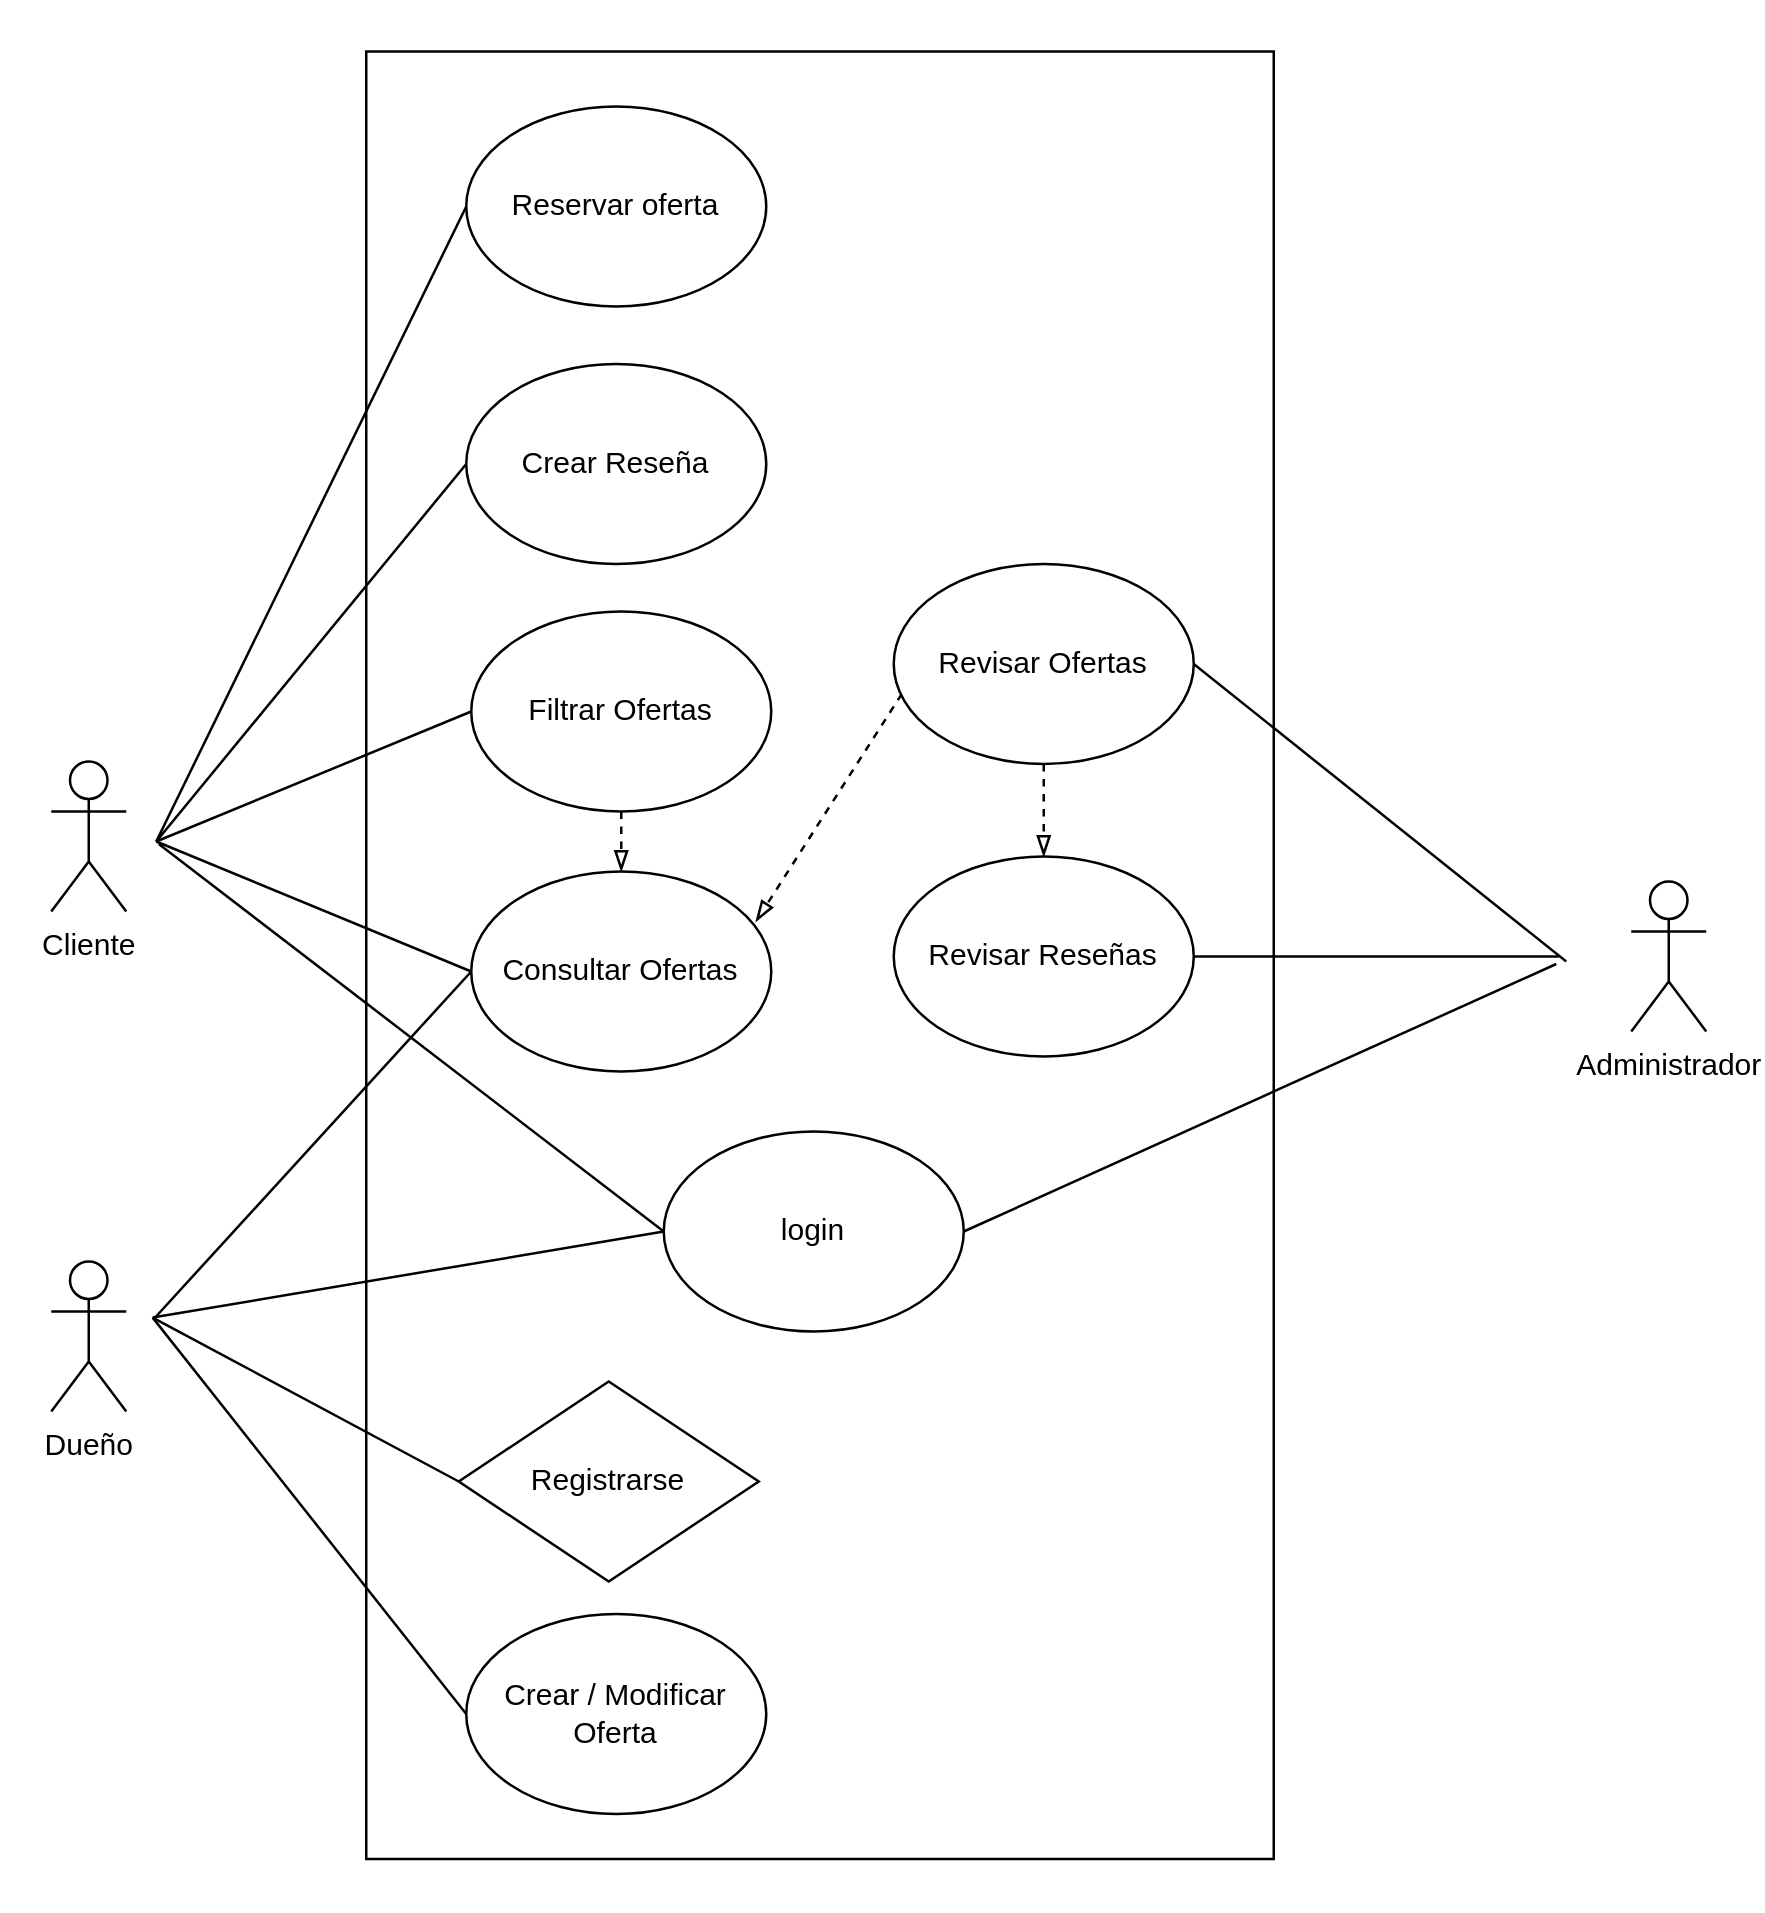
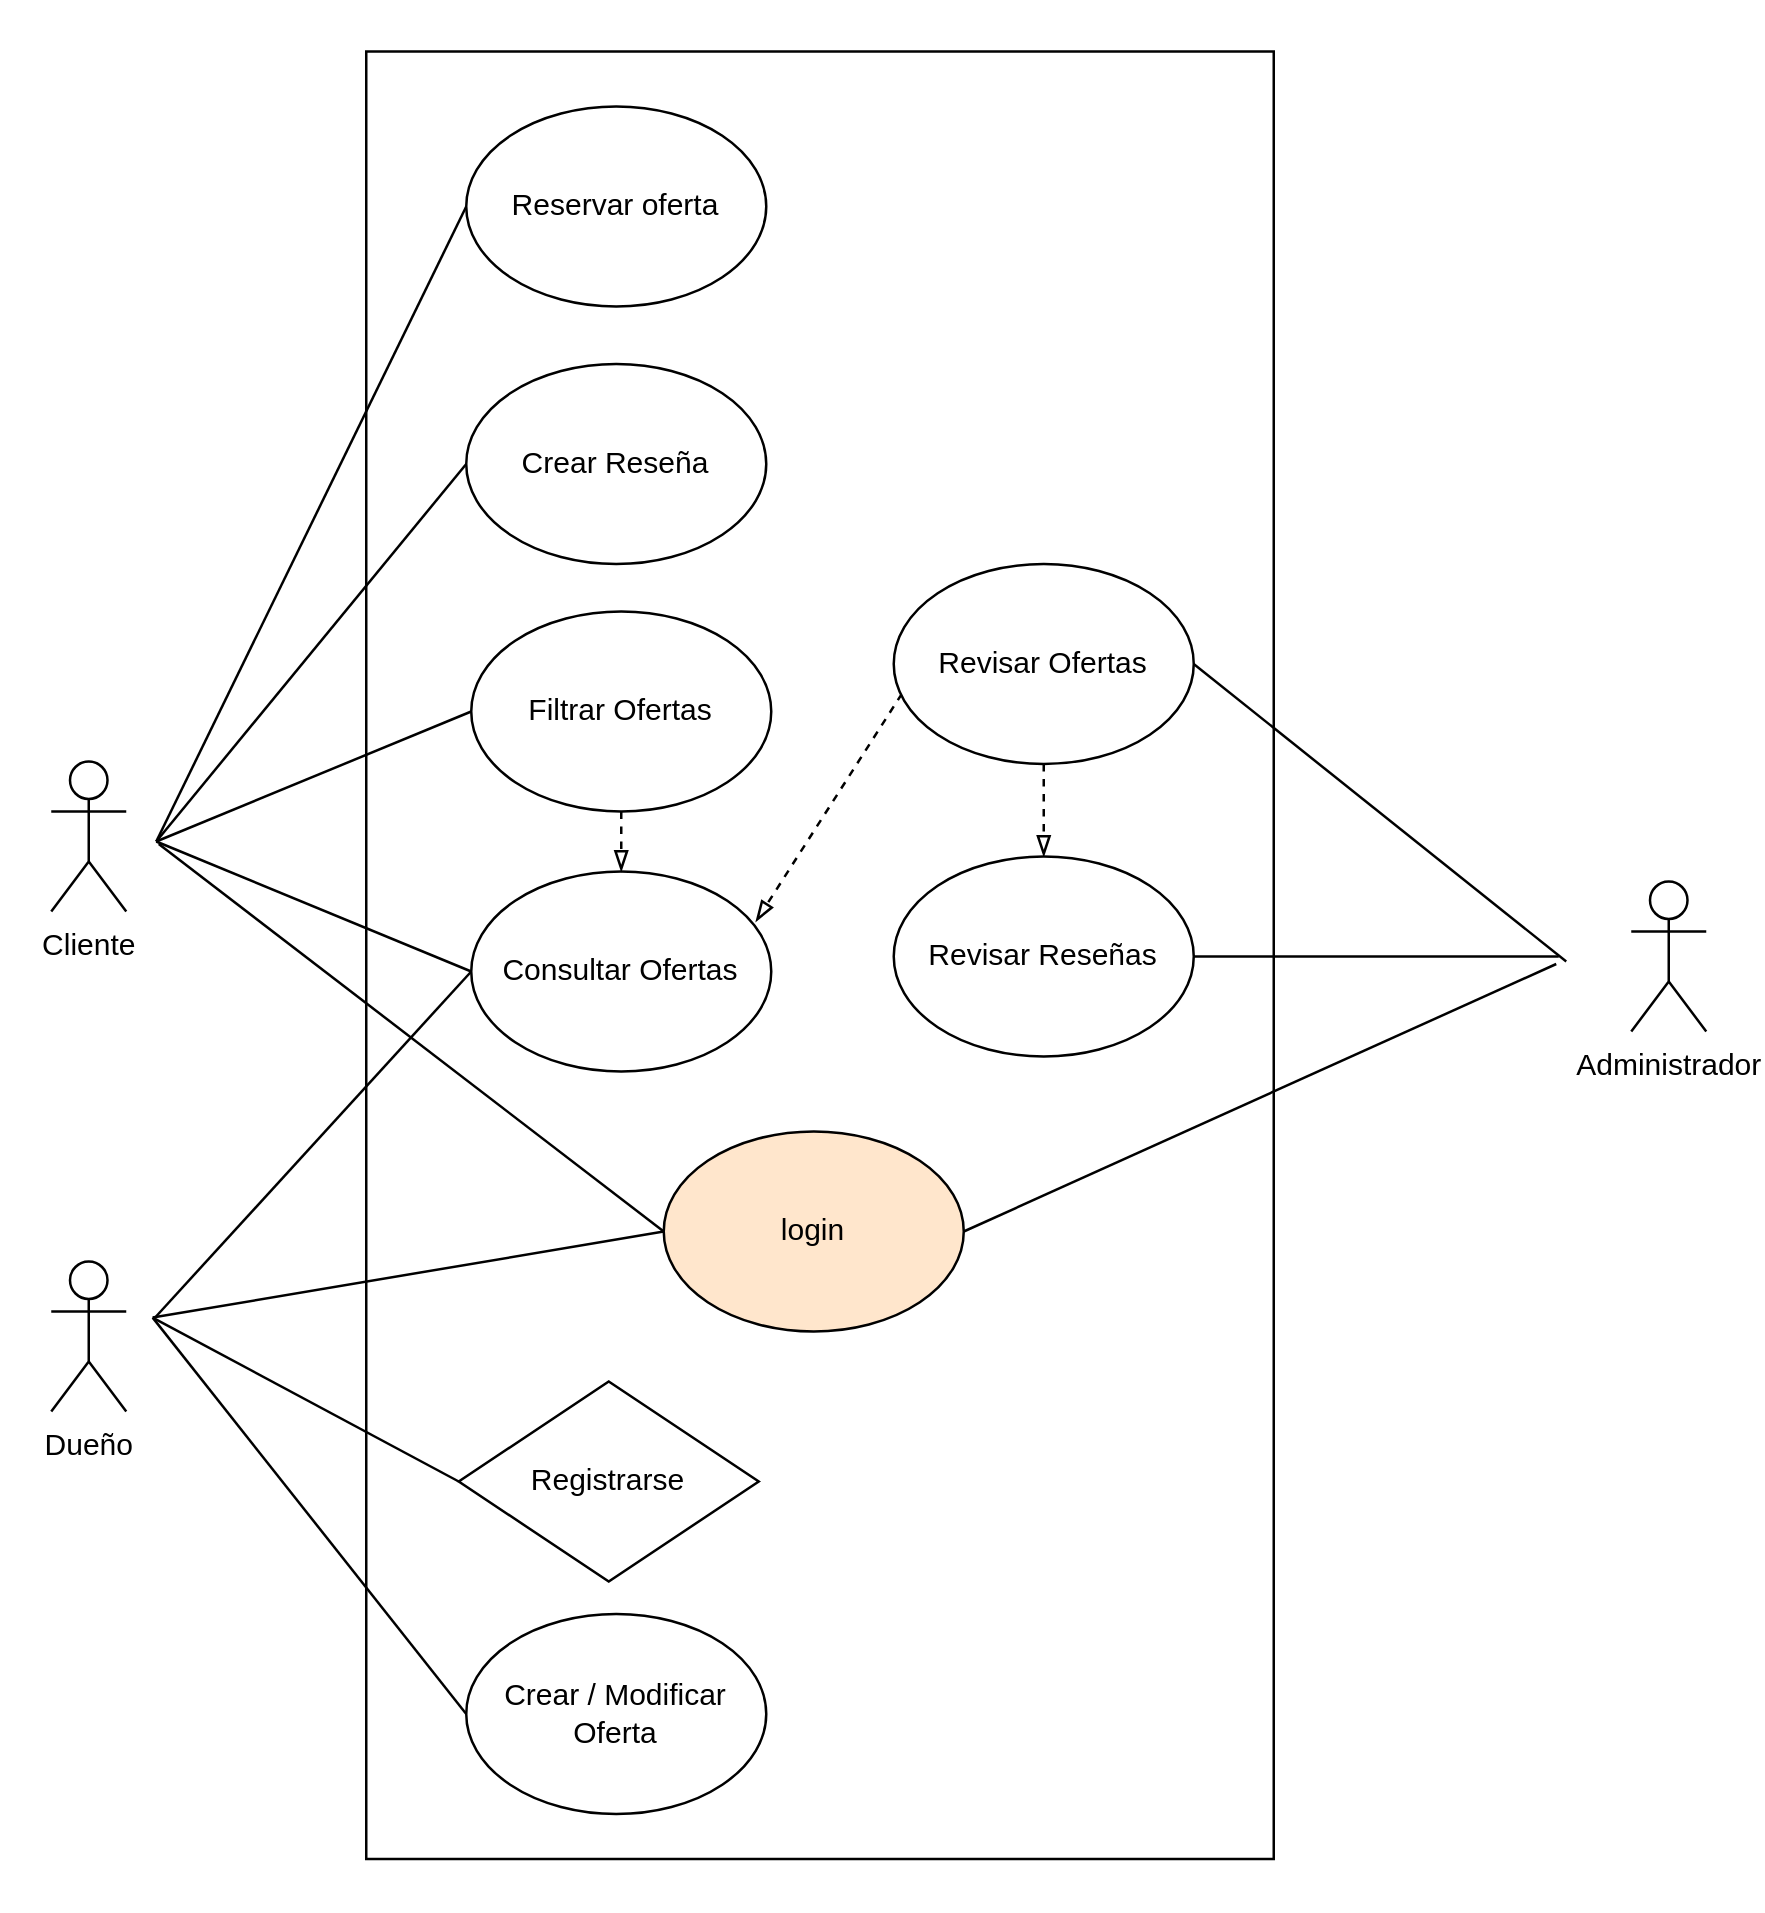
node "login": fillcolor #ffffff -> #ffe6cc
